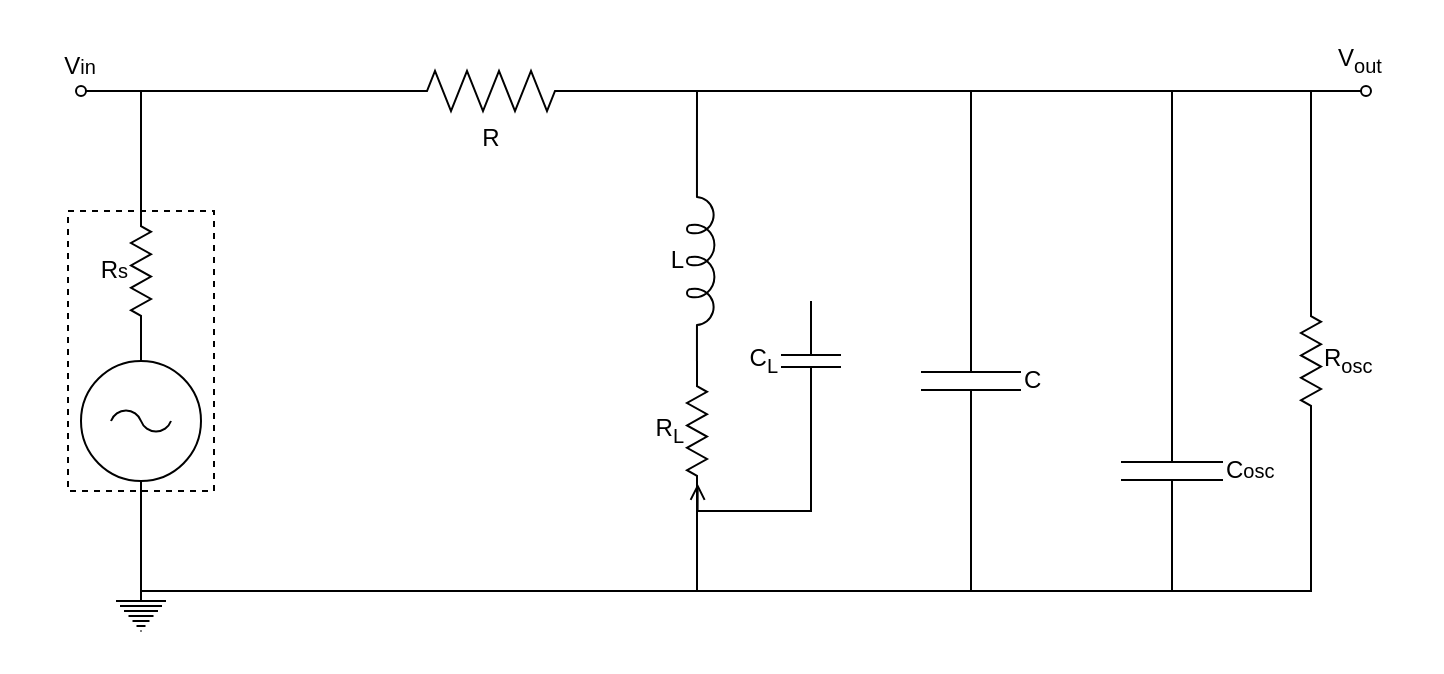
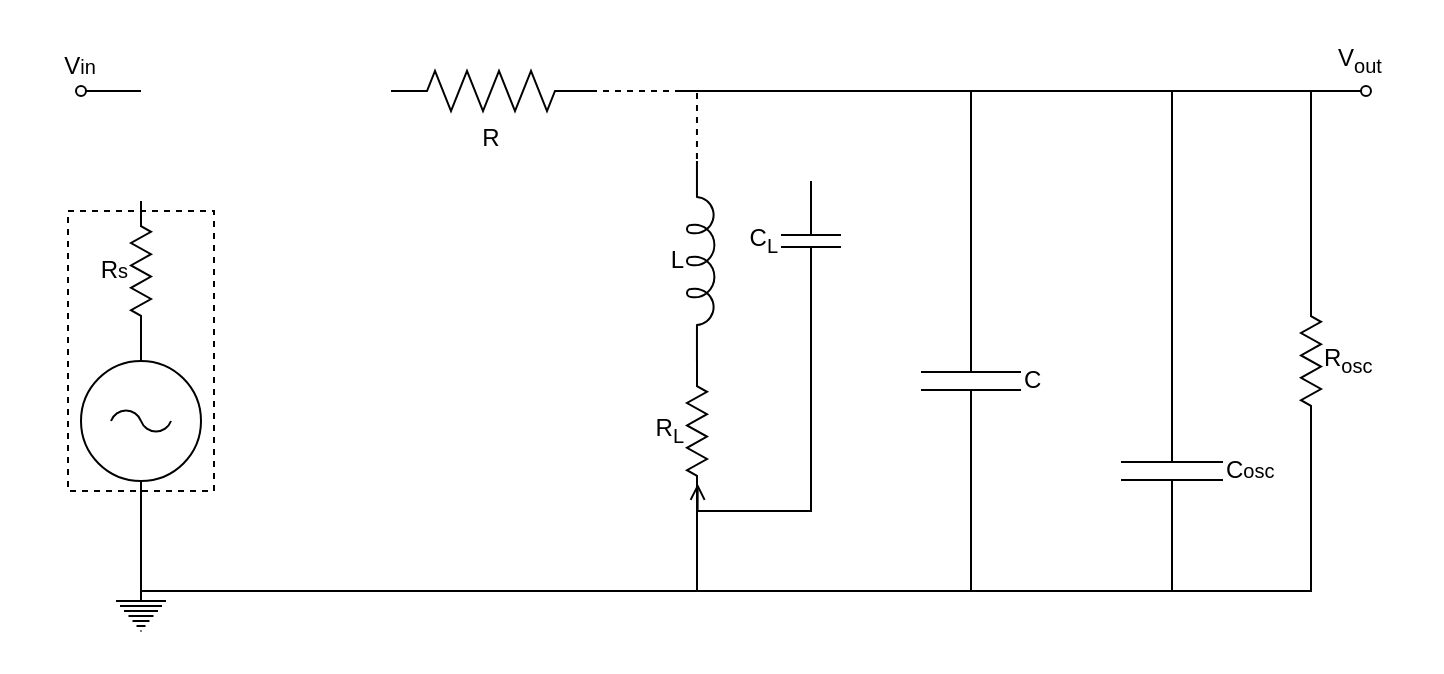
edge "R" -- "Rs": removed
edge "R" -- "L": style solid -> dashed
node "CL": moved (811, 361) -> (811, 241)
